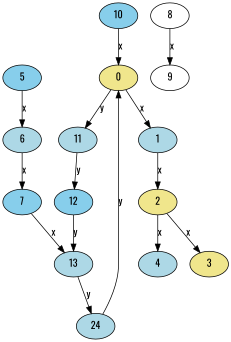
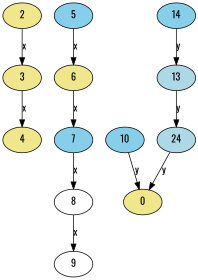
edge "10" -> "0": label "x" -> "y"
node "6": fillcolor lightblue -> khaki
node "11": removed
node "1": removed
node "12": label "12" -> "14"
edge "7" -> "13": now "7" -> "8"
edge "2" -> "4": now "3" -> "4"
node "4": fillcolor lightblue -> khaki
